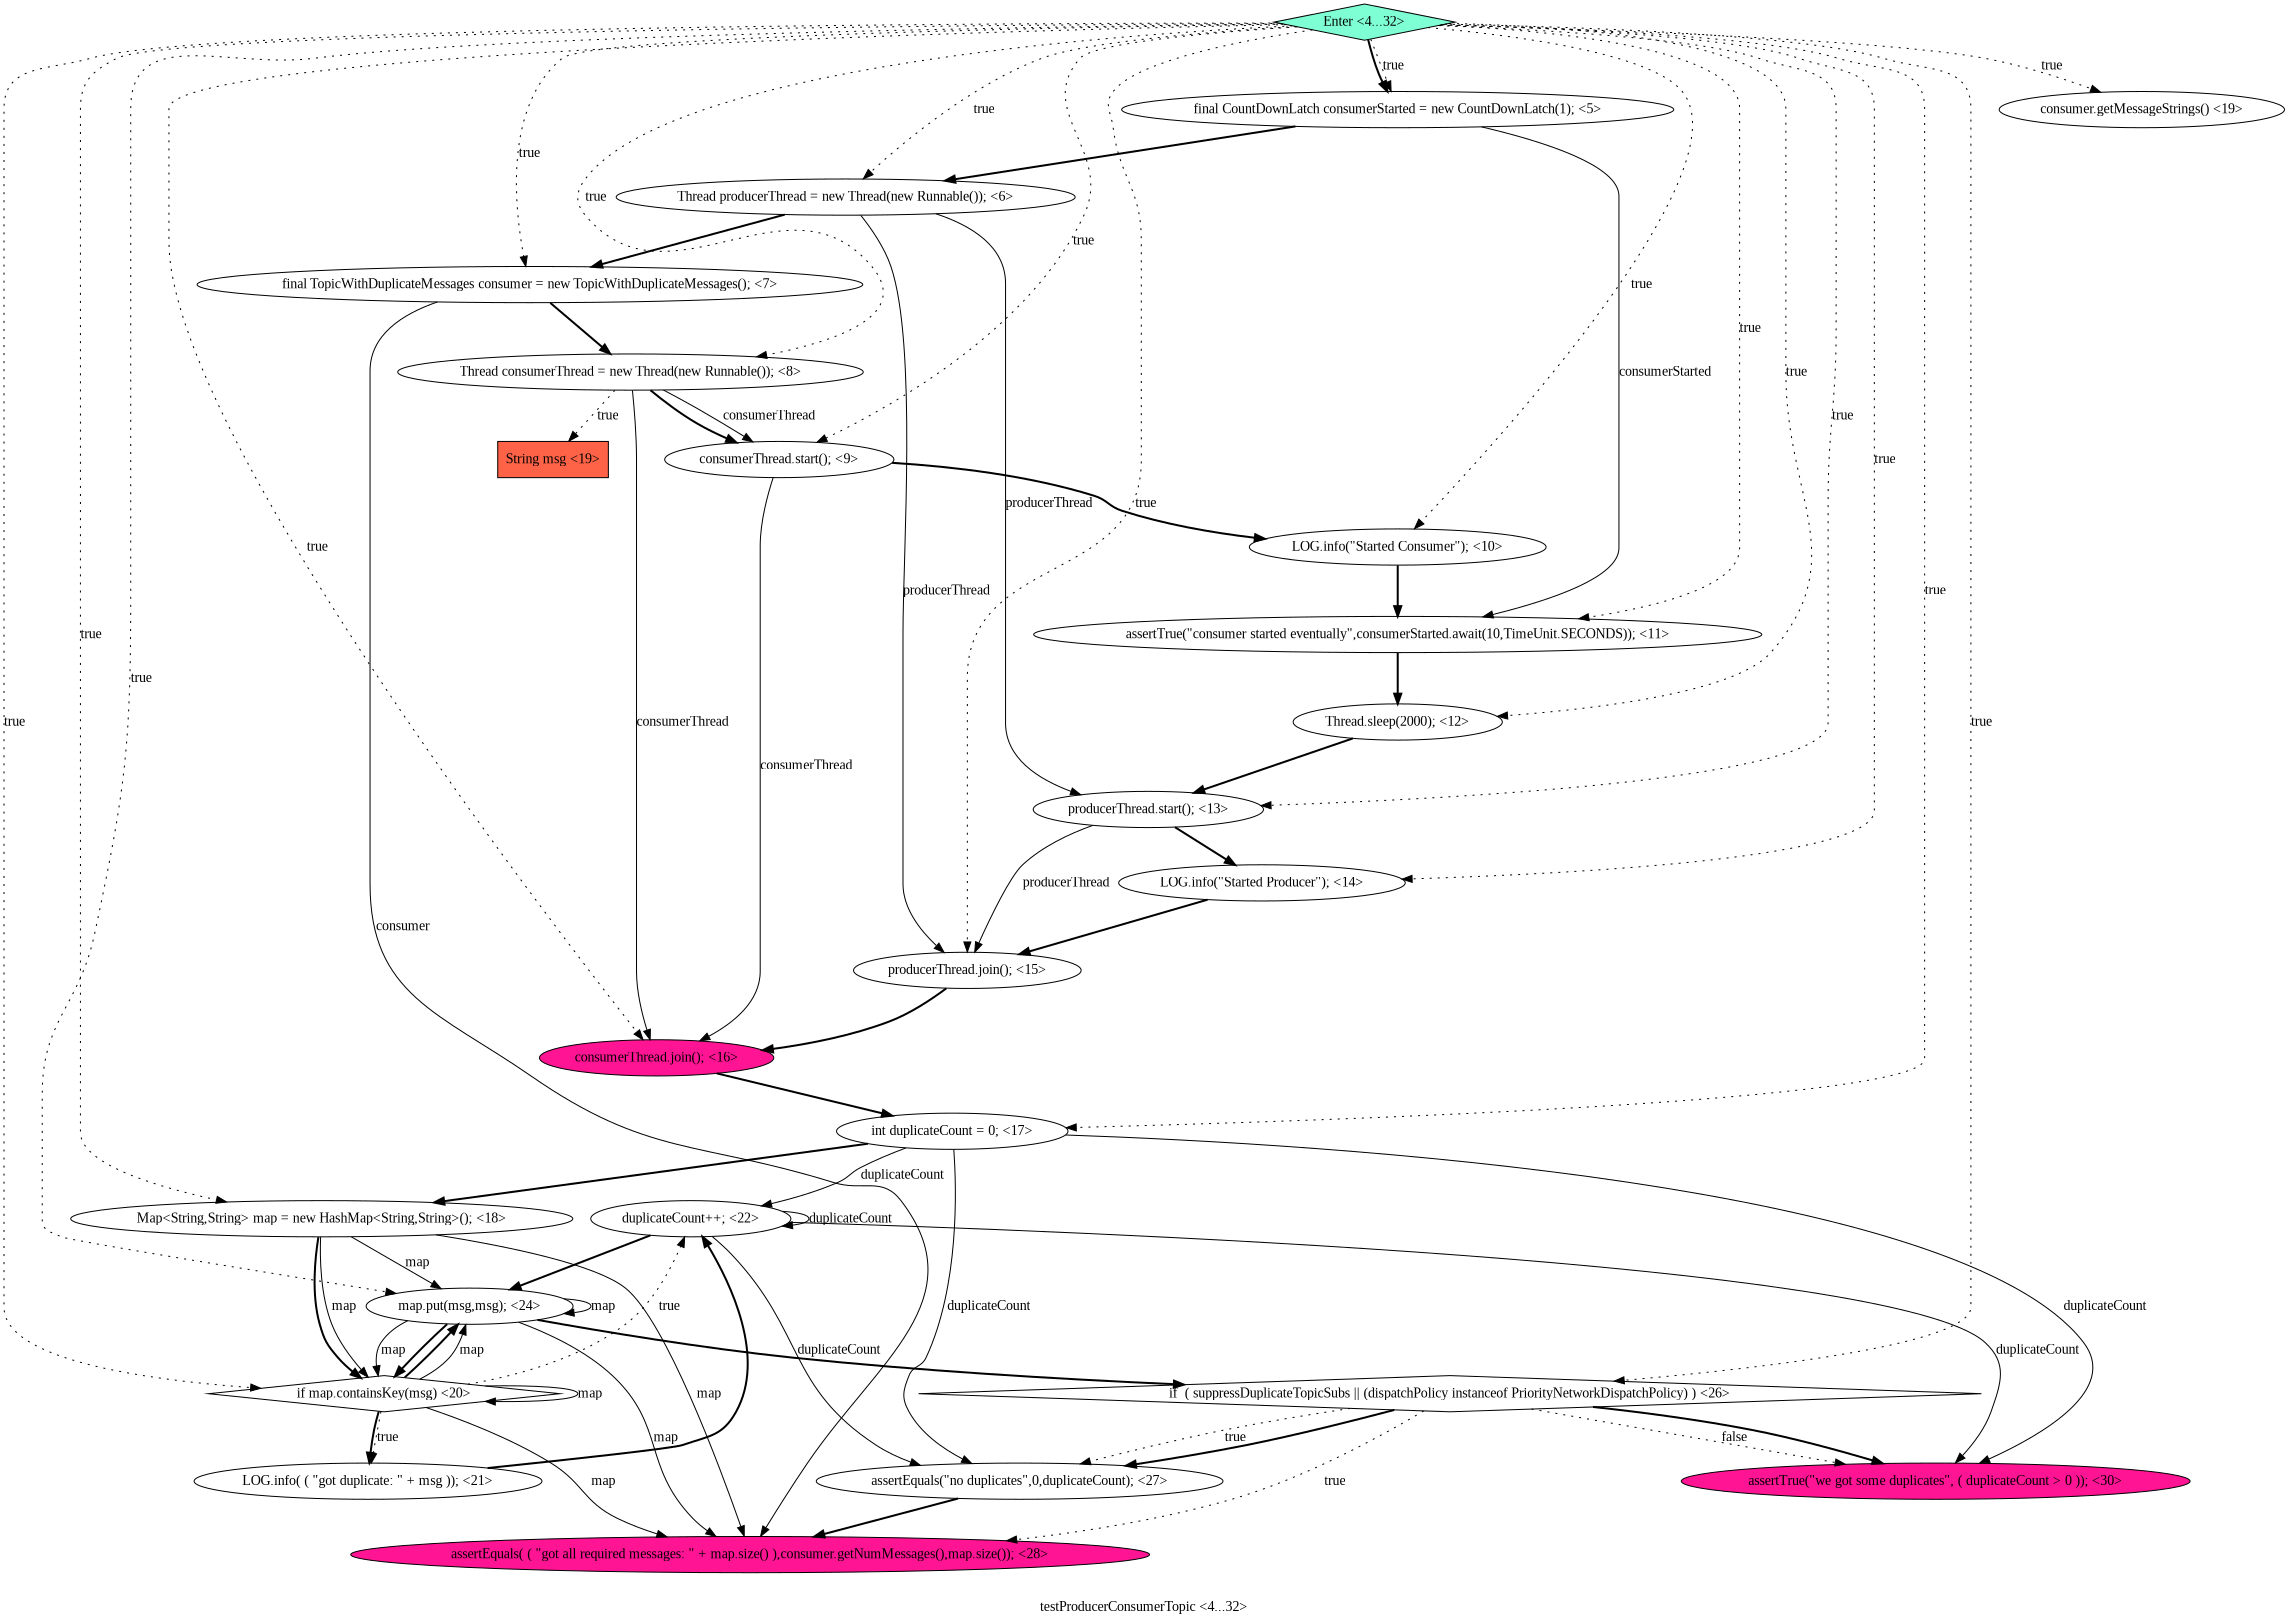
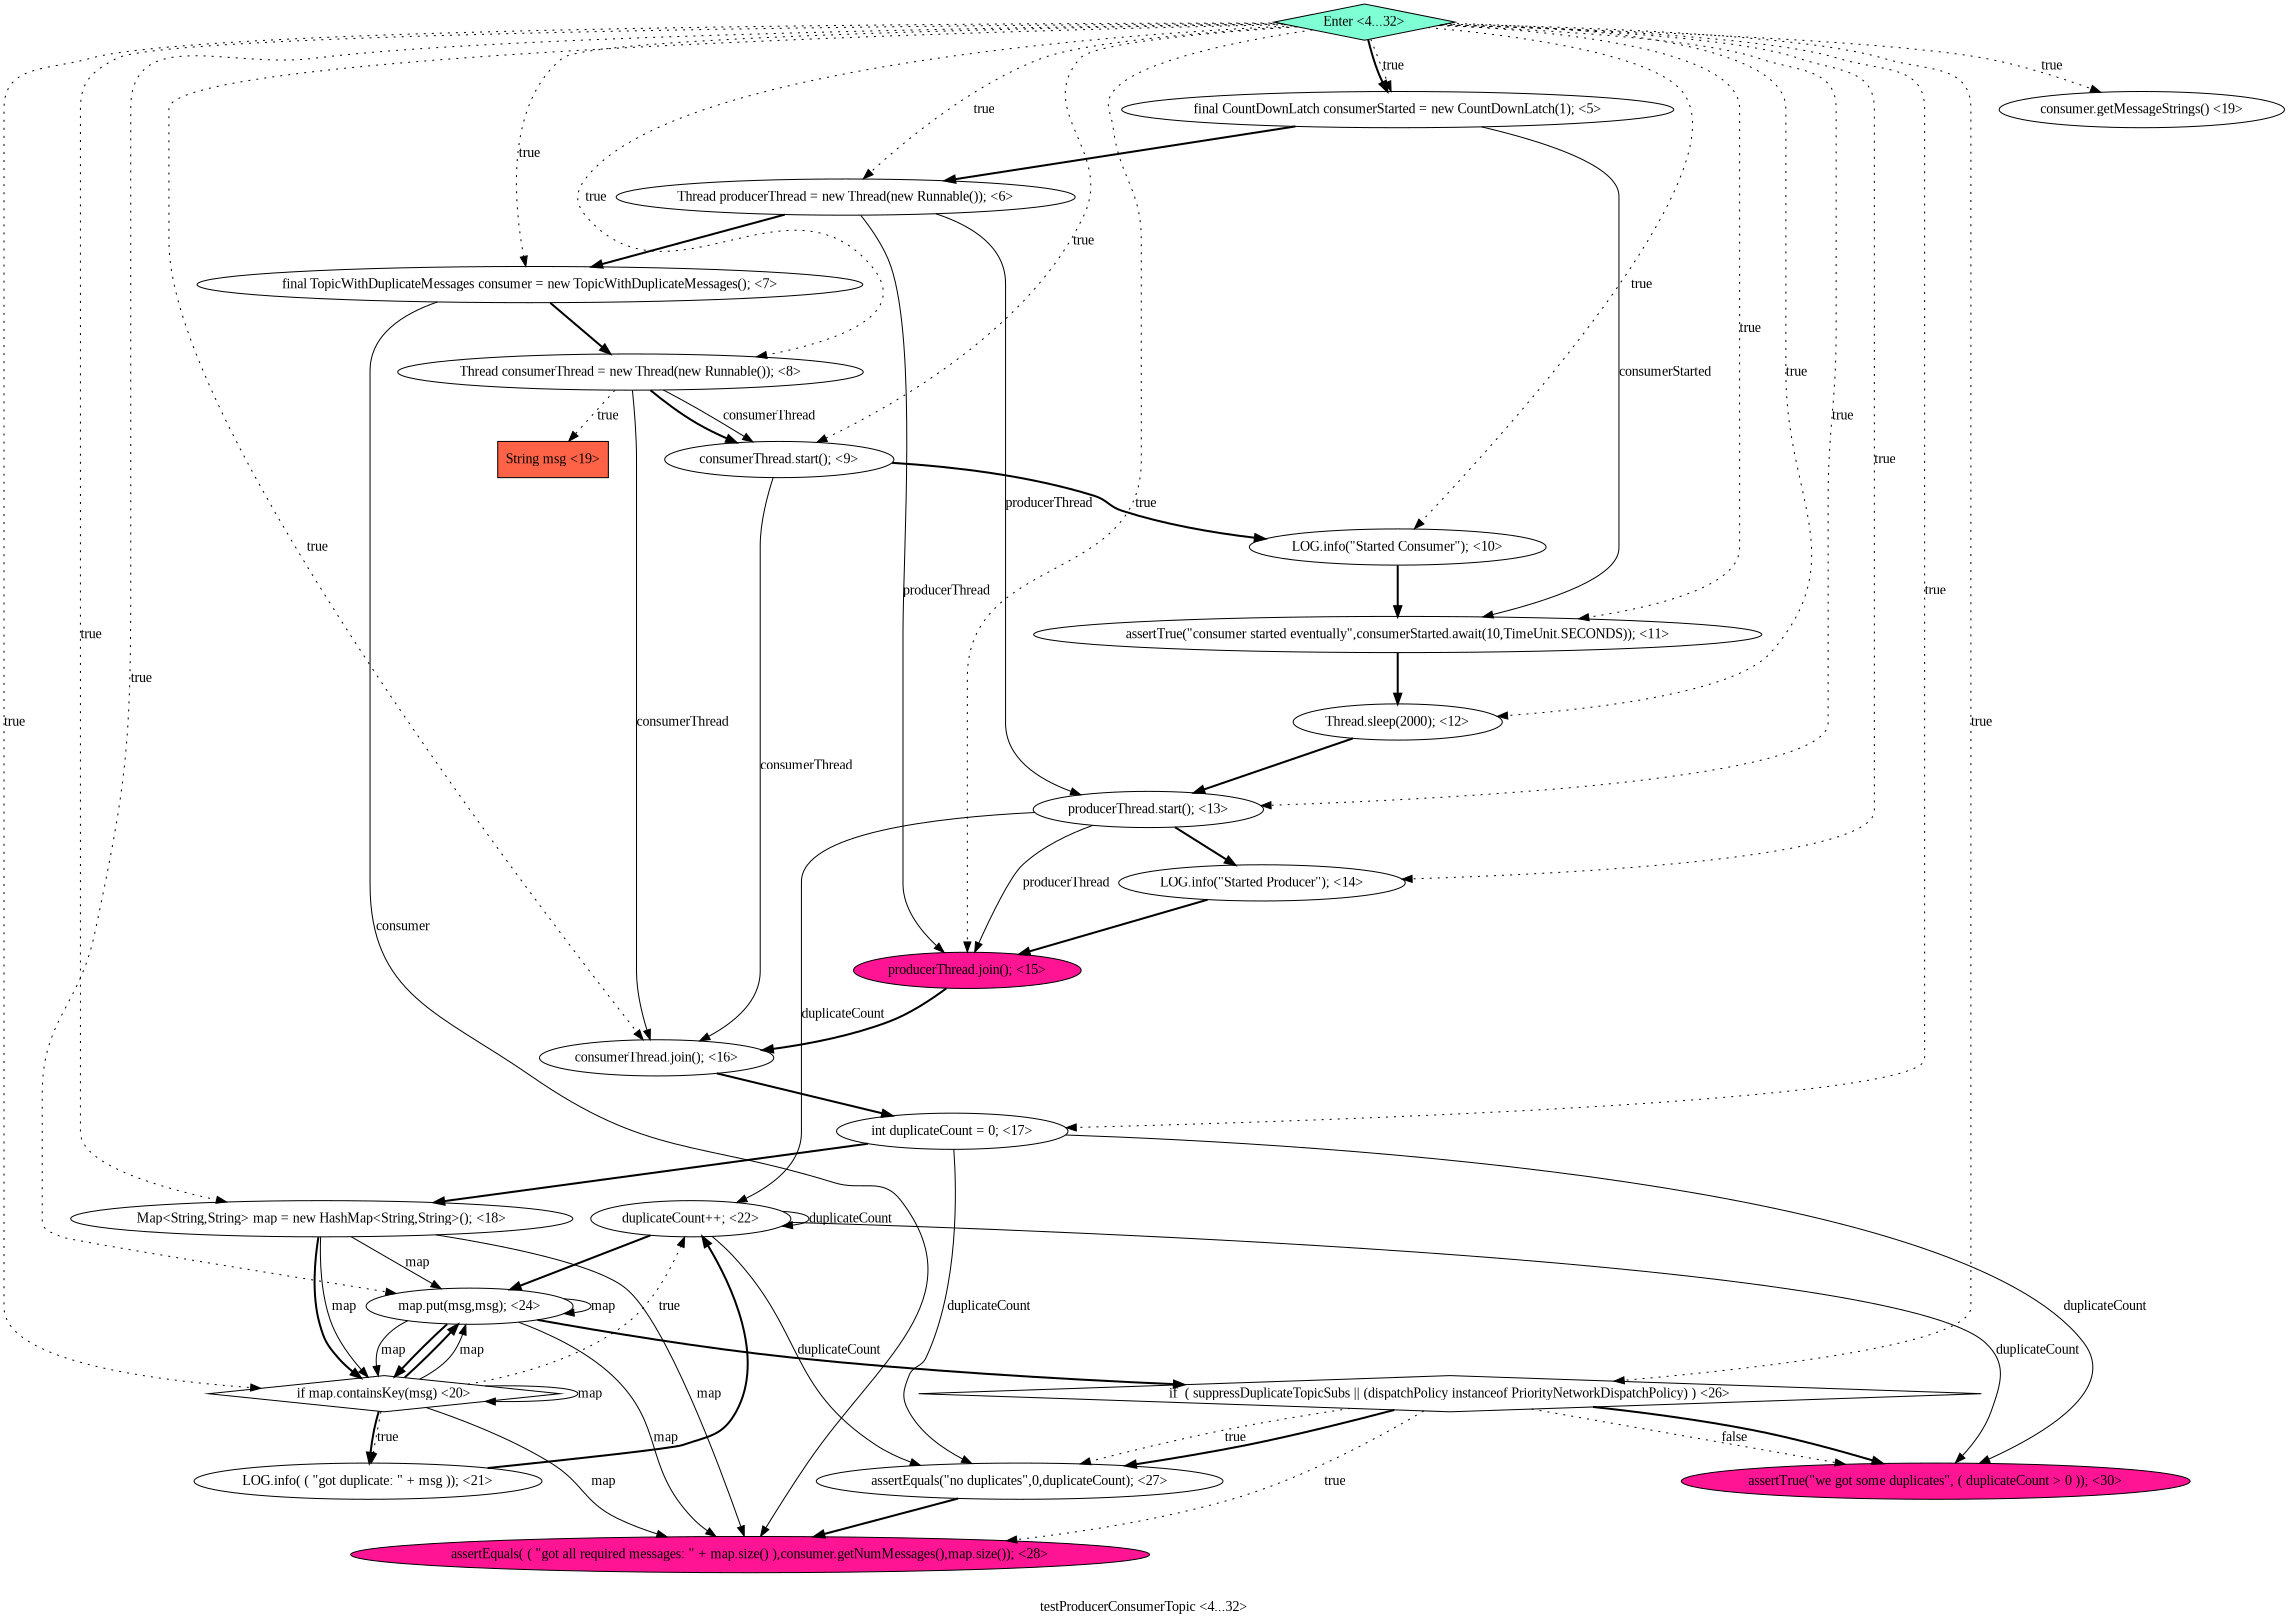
node "producerThread.join(); <15>": fillcolor white -> deeppink
node "consumerThread.join(); <16>": fillcolor deeppink -> white
edge "int duplicateCount = 0; <17>" -> "duplicateCount++; <22>": now "producerThread.start(); <13>" -> "duplicateCount++; <22>"
